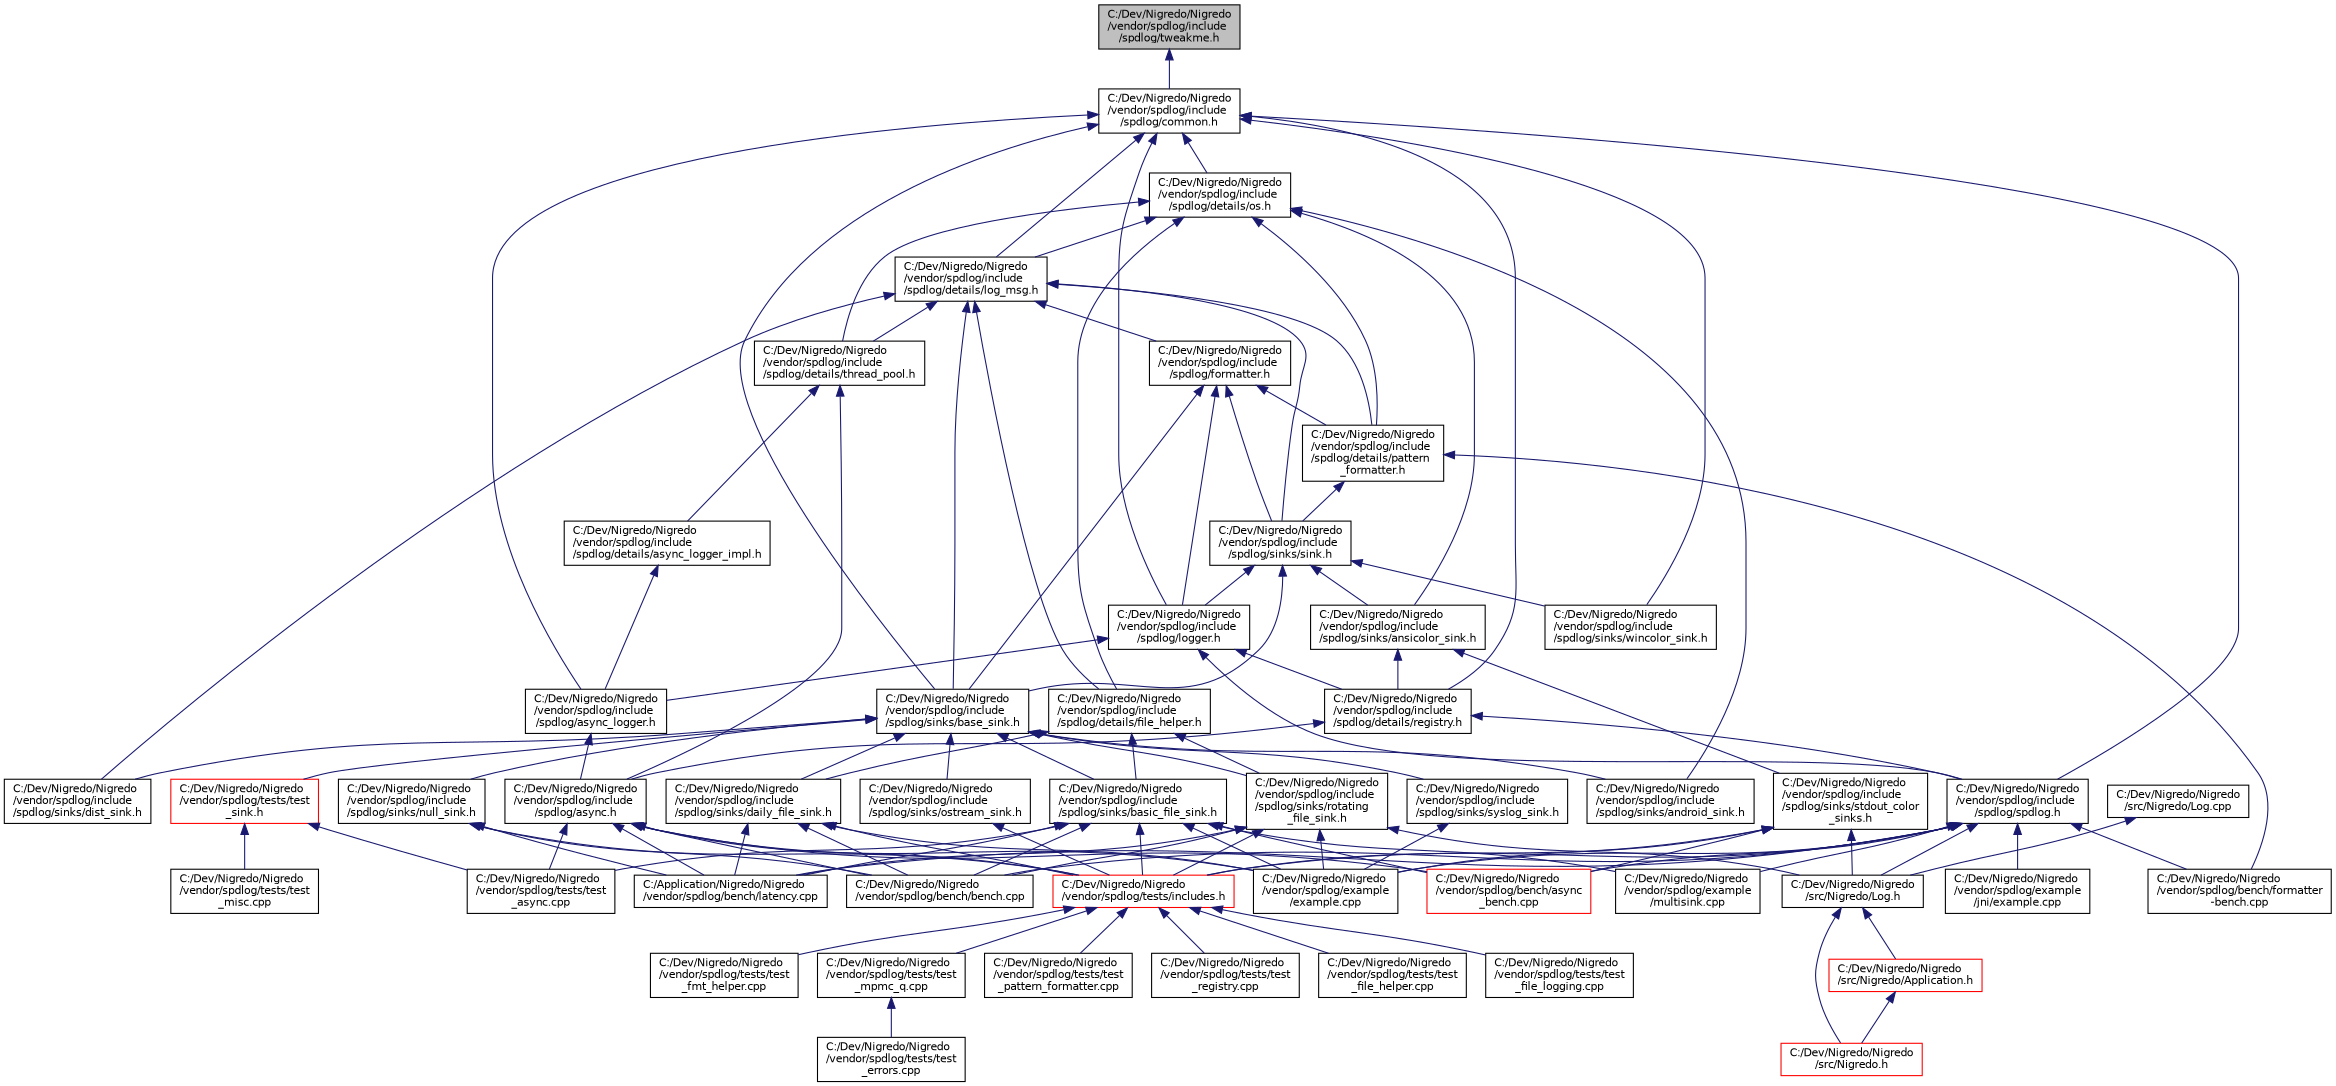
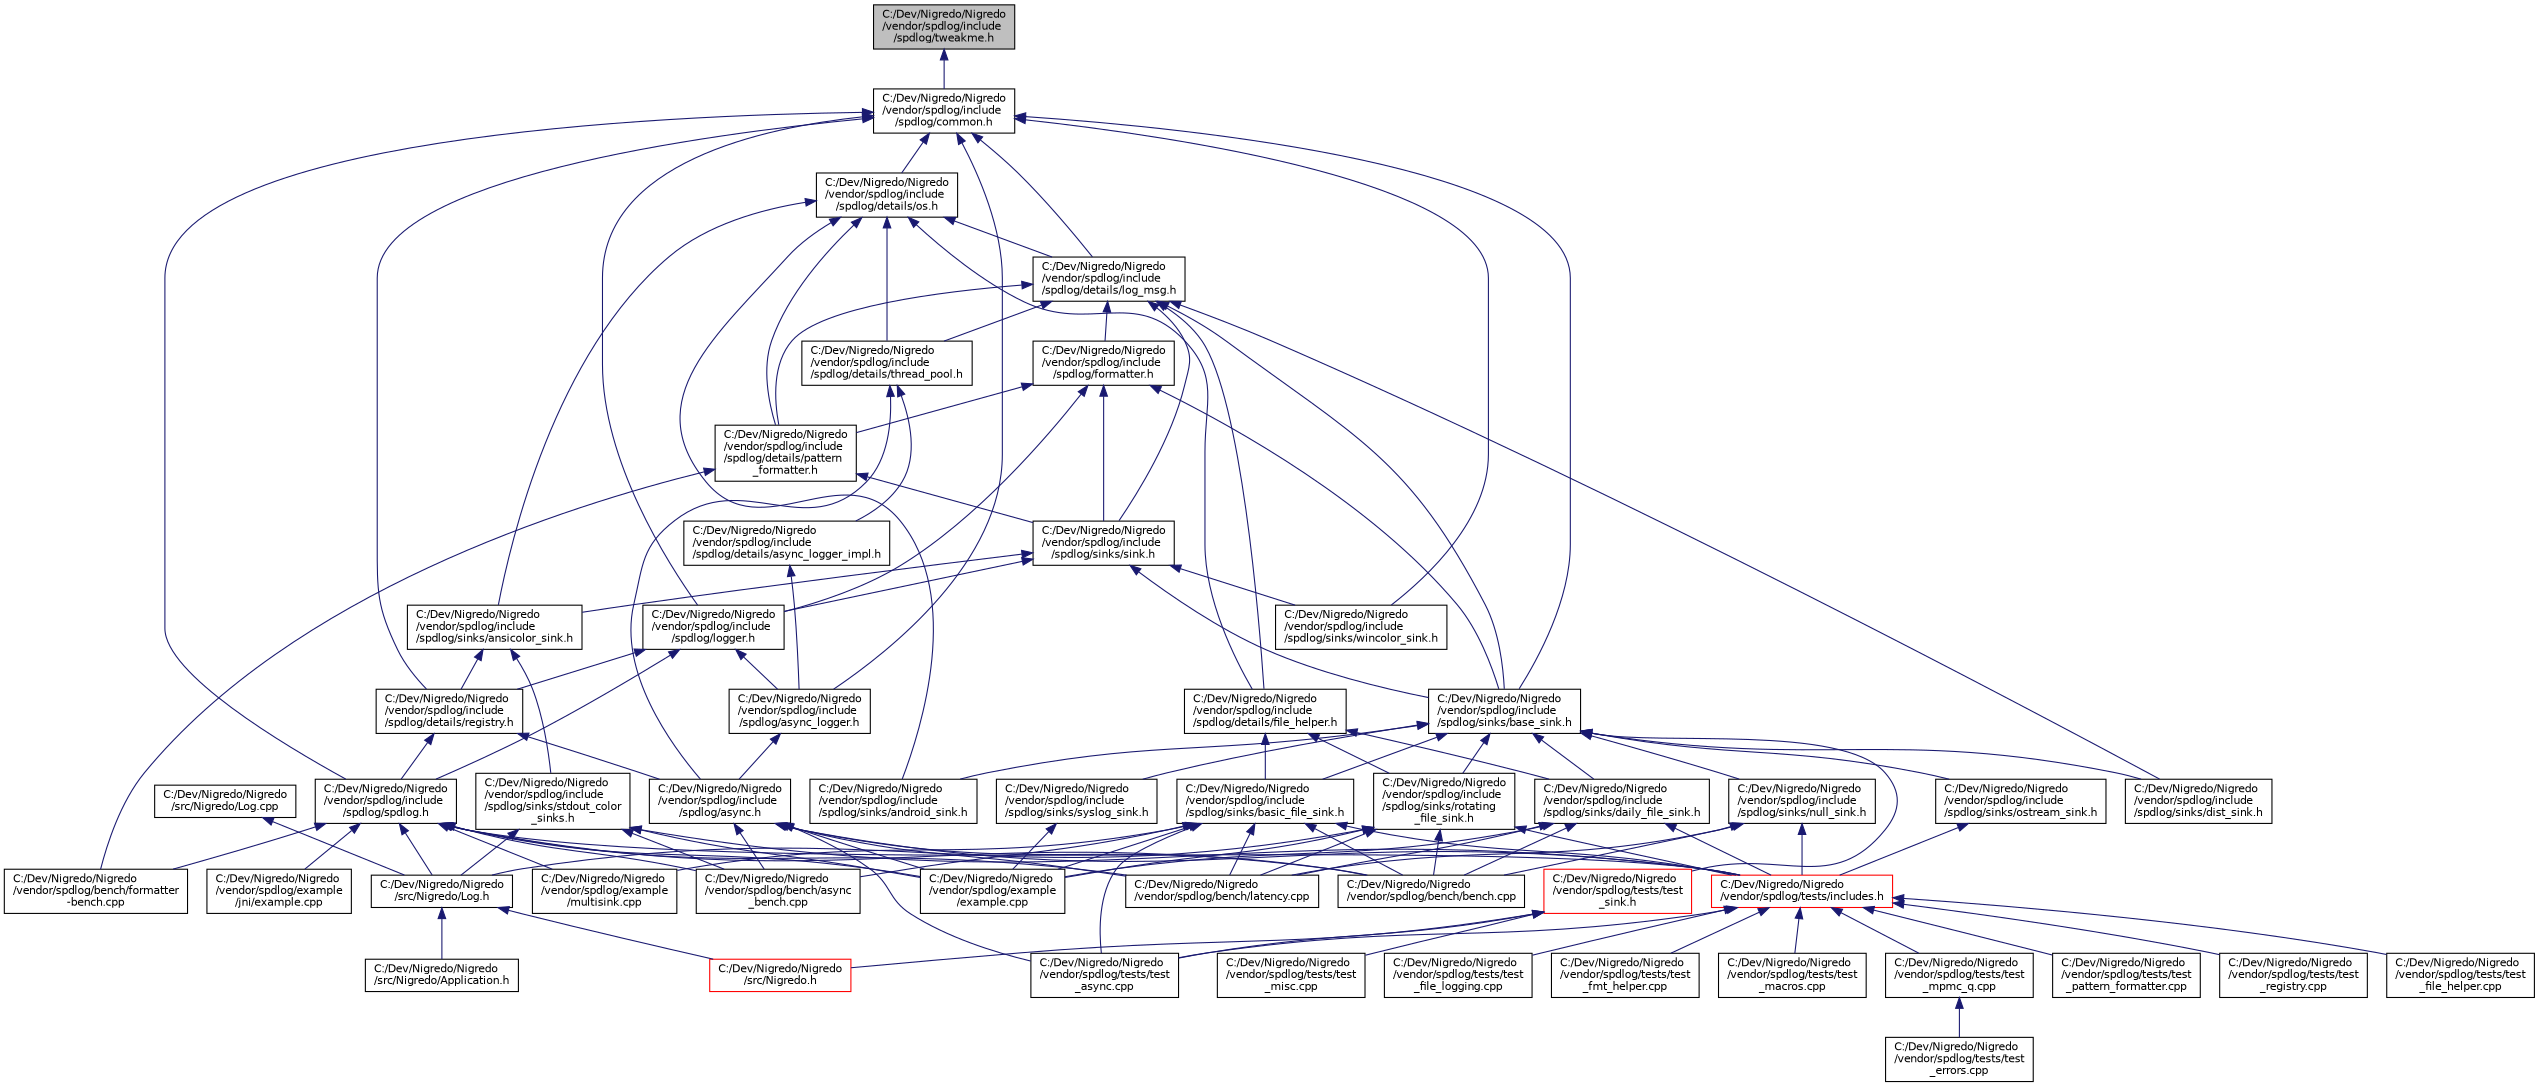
node "C:/Application/Nigredo/Nigredo /vendor/spdlog/bench/latency.cpp": label "C:/Application/Nigredo/Nigredo /vendor/spdlog/bench/latency.cpp" -> "C:/Dev/Nigredo/Nigredo /vendor/spdlog/bench/latency.cpp"
node "C:/Dev/Nigredo/Nigredo /vendor/spdlog/bench/async _bench.cpp": color red -> black
edge "C:/Dev/Nigredo/Nigredo /vendor/spdlog/tests/test _async.cpp" -> "C:/Dev/Nigredo/Nigredo /vendor/spdlog/tests/includes.h": added
node "C:/Dev/Nigredo/Nigredo /vendor/spdlog/tests/test _macros.cpp": added
node "C:/Dev/Nigredo/Nigredo /src/Nigredo/Application.h": color red -> black
edge "C:/Dev/Nigredo/Nigredo /src/Nigredo.h" -> "C:/Dev/Nigredo/Nigredo /src/Nigredo/Application.h": now "C:/Dev/Nigredo/Nigredo /src/Nigredo.h" -> "C:/Dev/Nigredo/Nigredo /vendor/spdlog/tests/test _sink.h"
